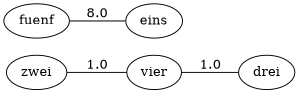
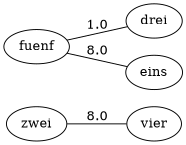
edge "zwei" -- "vier": label "1.0" -> "8.0"
edge "vier" -- "drei": now "fuenf" -- "drei"
